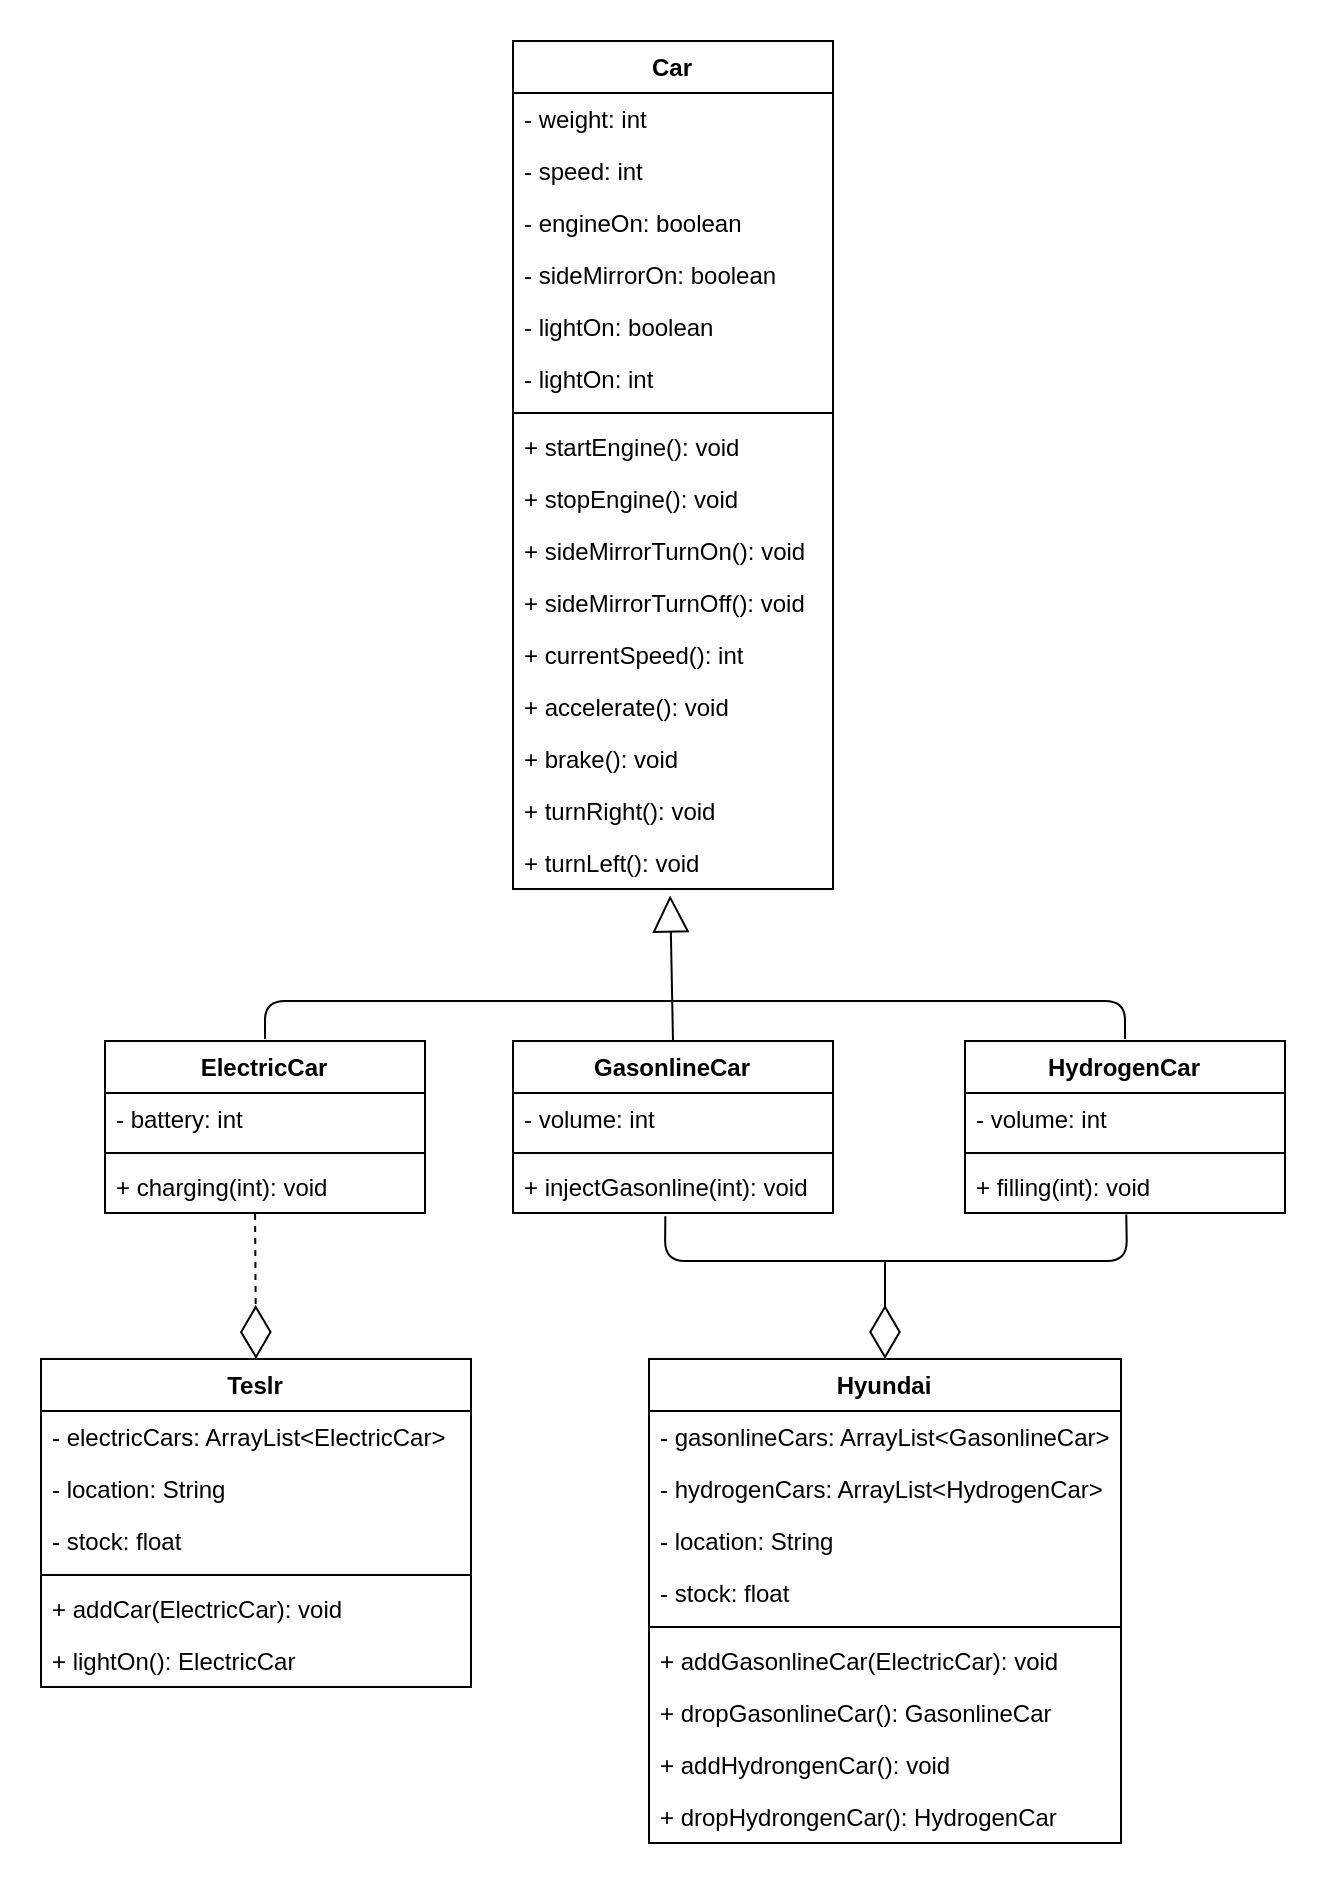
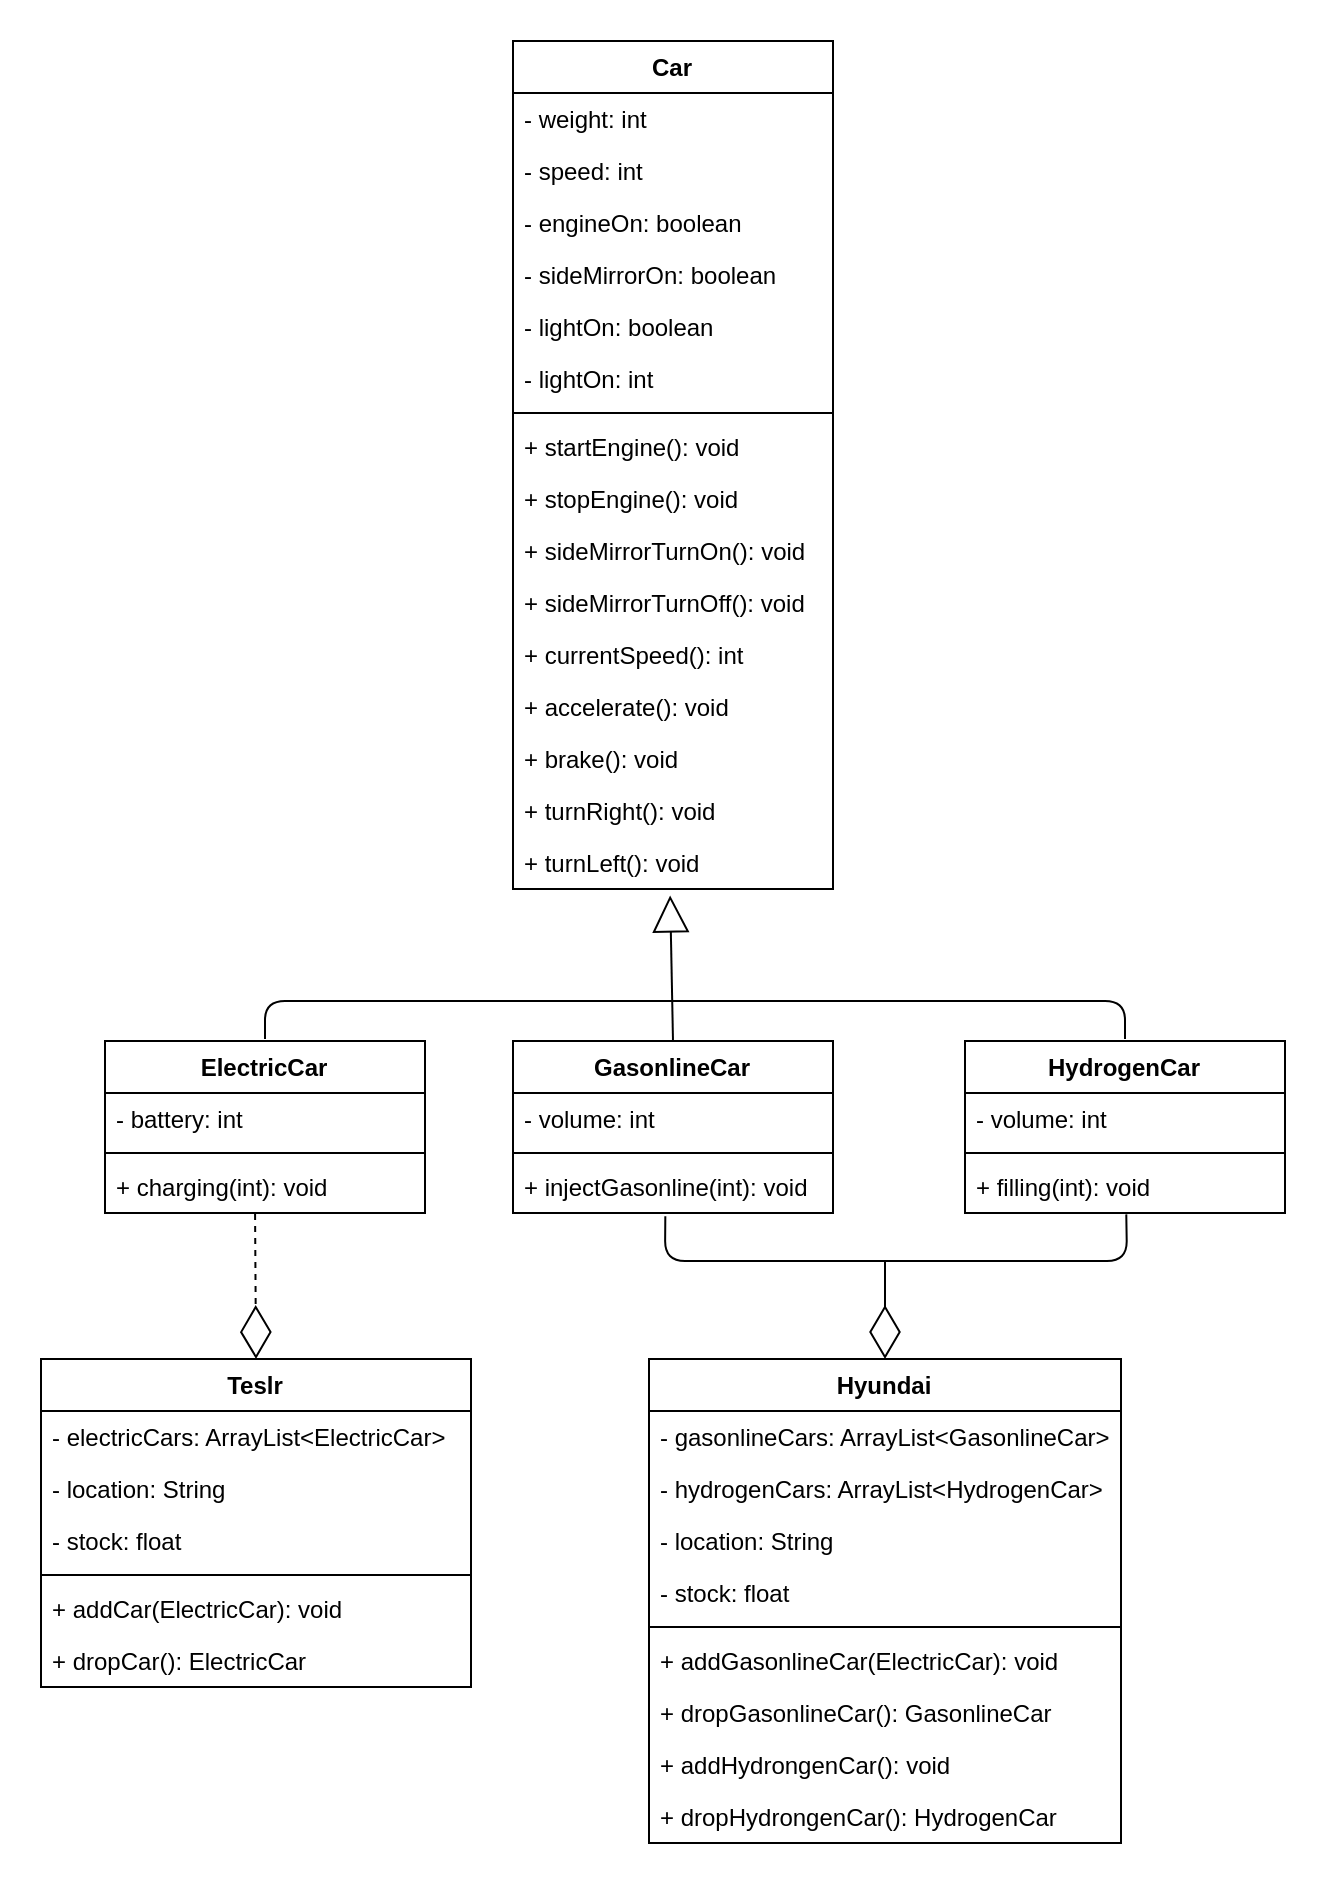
node "+ lightOn(): ElectricCar": label "+ lightOn(): ElectricCar" -> "+ dropCar(): ElectricCar"
